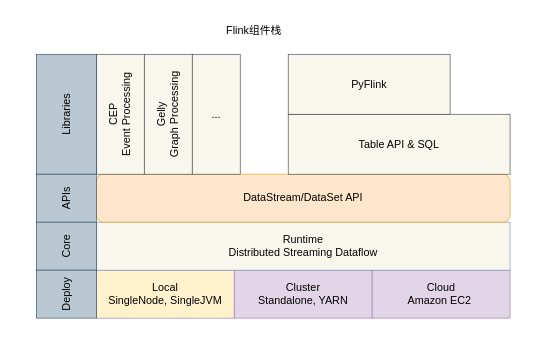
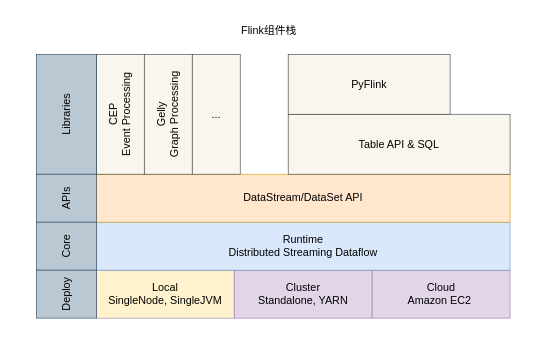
node "Flink组件栈": moved (255, 30) -> (270, 30)
node "DataStream/DataSet API": shape rounded rectangle -> rectangle
node "RuntimeDistributed Streaming Dataflow": fillcolor #f9f7ed -> #dae8fc
